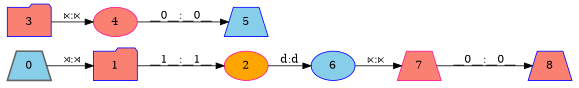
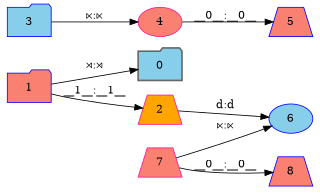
node "3": fillcolor salmon -> skyblue
node "5": fillcolor skyblue -> salmon
node "0": shape trapezium -> folder
edge "0" -> "1": reversed
node "2": shape ellipse -> trapezium
edge "6" -> "7": reversed
